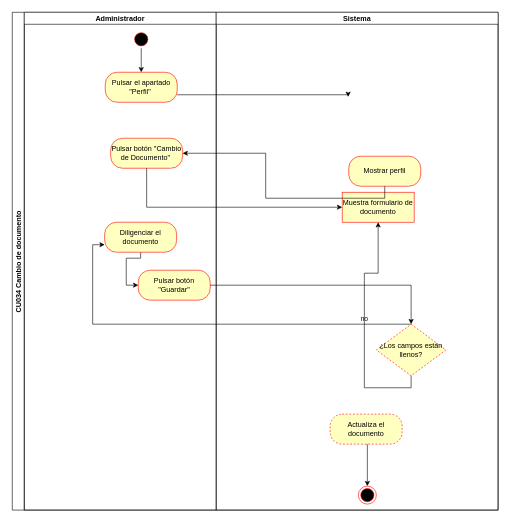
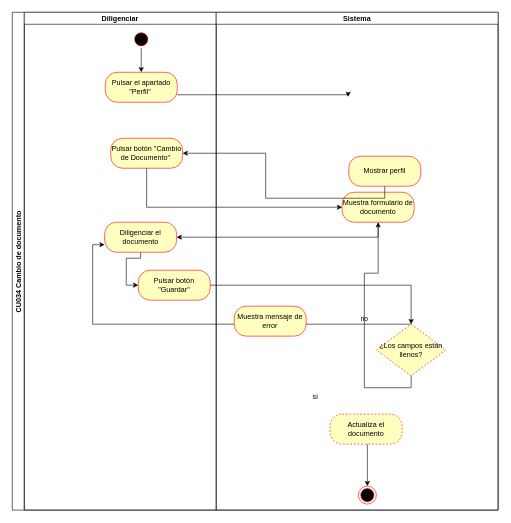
node "Administrador": label "Administrador" -> "Diligenciar"
node "Muestra formulario de documento": shape rectangle -> rounded rectangle
edge "Muestra formulario de documento" -> "Diligenciar el documento": added
node "Muestra mensaje de error": added
node "si": added
